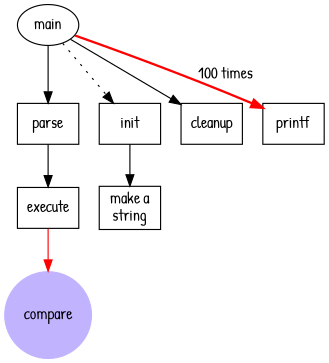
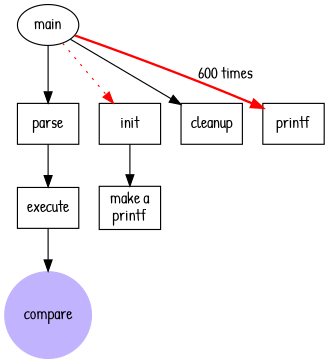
edge "main" -> "init": color black -> red
edge "main" -> "printf": label "100 times" -> "600 times"
node "make a string": label "make a string" -> "make a printf"
edge "execute" -> "compare": color red -> black
